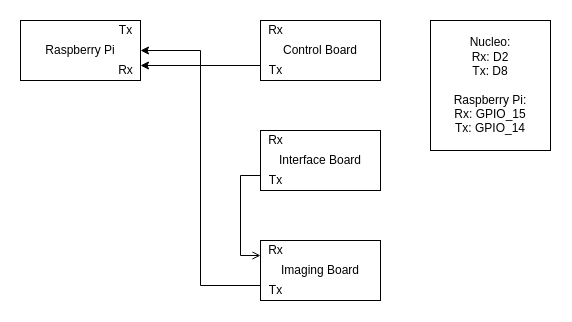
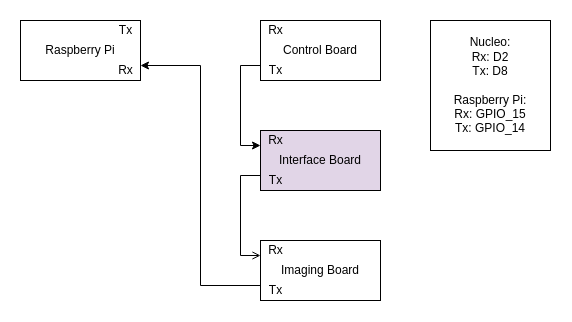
edge "Control Board" -> "Raspberry Pi": now "Control Board" -> "Interface Board"
node "Interface Board": fillcolor #ffffff -> #e1d5e7
